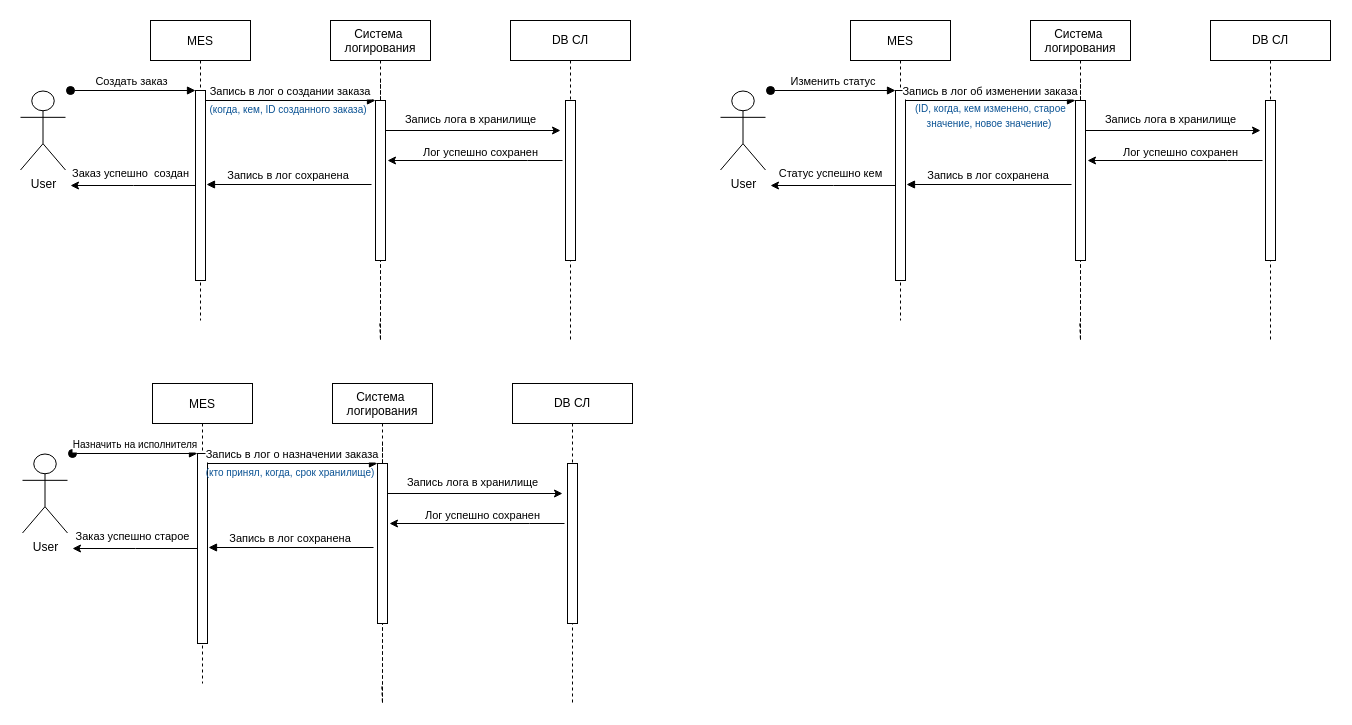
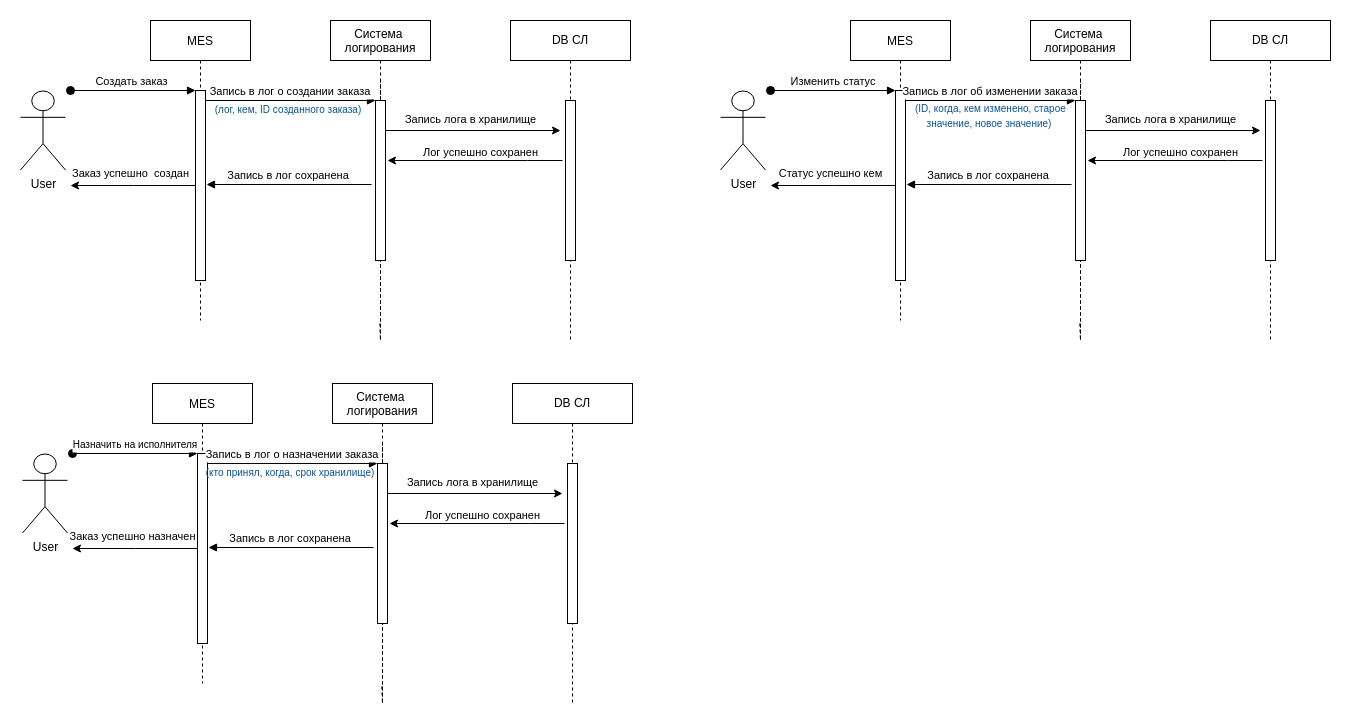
node "(когда, кем, ID созданного заказа)": label "(когда, кем, ID созданного заказа)" -> "(лог, кем, ID созданного заказа)"
node "Заказ успешно старое": label "Заказ успешно старое" -> "Заказ успешно назначен"
